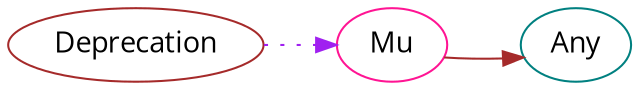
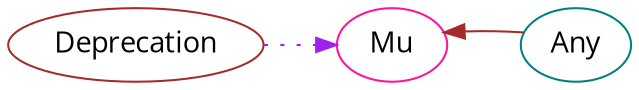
edge "Mu" -> "Any": reversed
